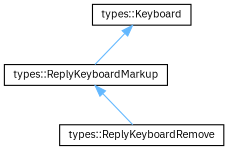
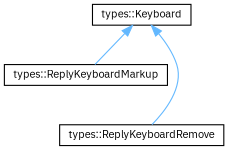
edge "types::ReplyKeyboardRemove" -> "types::ReplyKeyboardMarkup": now "types::ReplyKeyboardRemove" -> "types::Keyboard"
